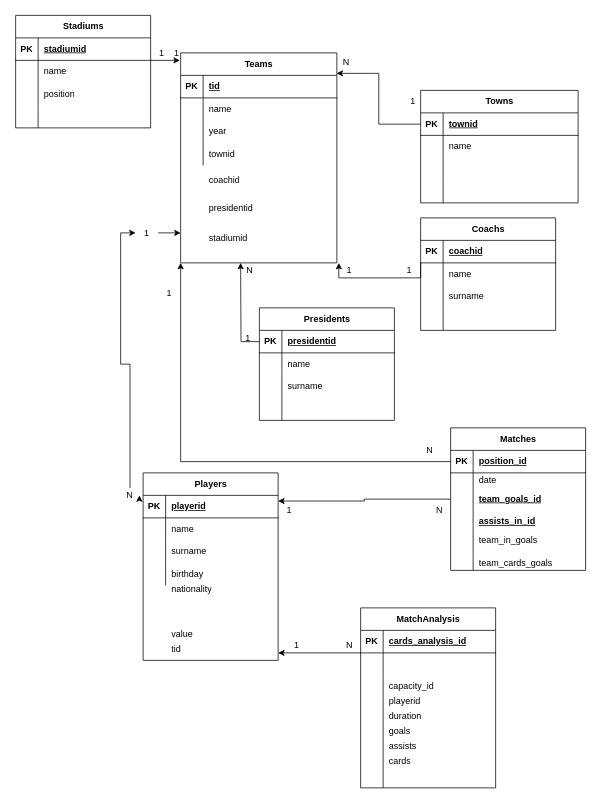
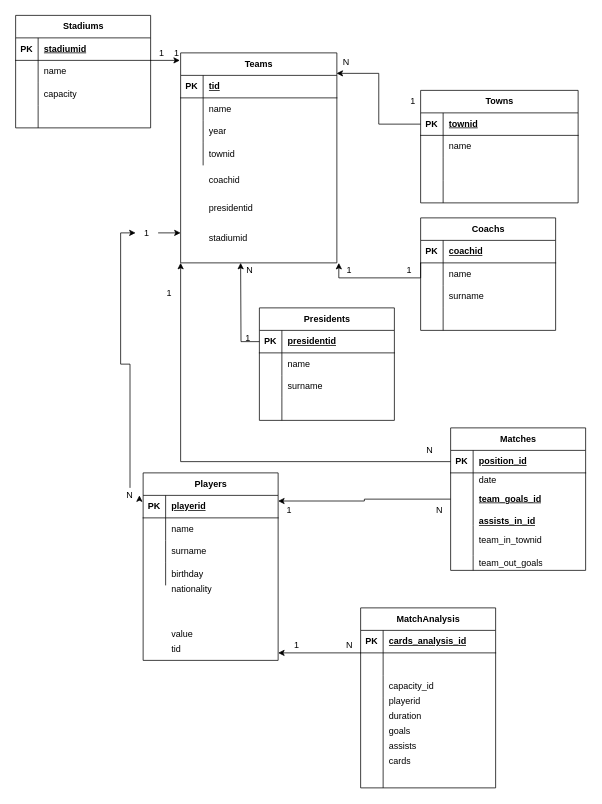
node "position": label "position" -> "capacity"
node "team_in_goals": label "team_in_goals" -> "team_in_townid"
node "team_cards_goals": label "team_cards_goals" -> "team_out_goals"
